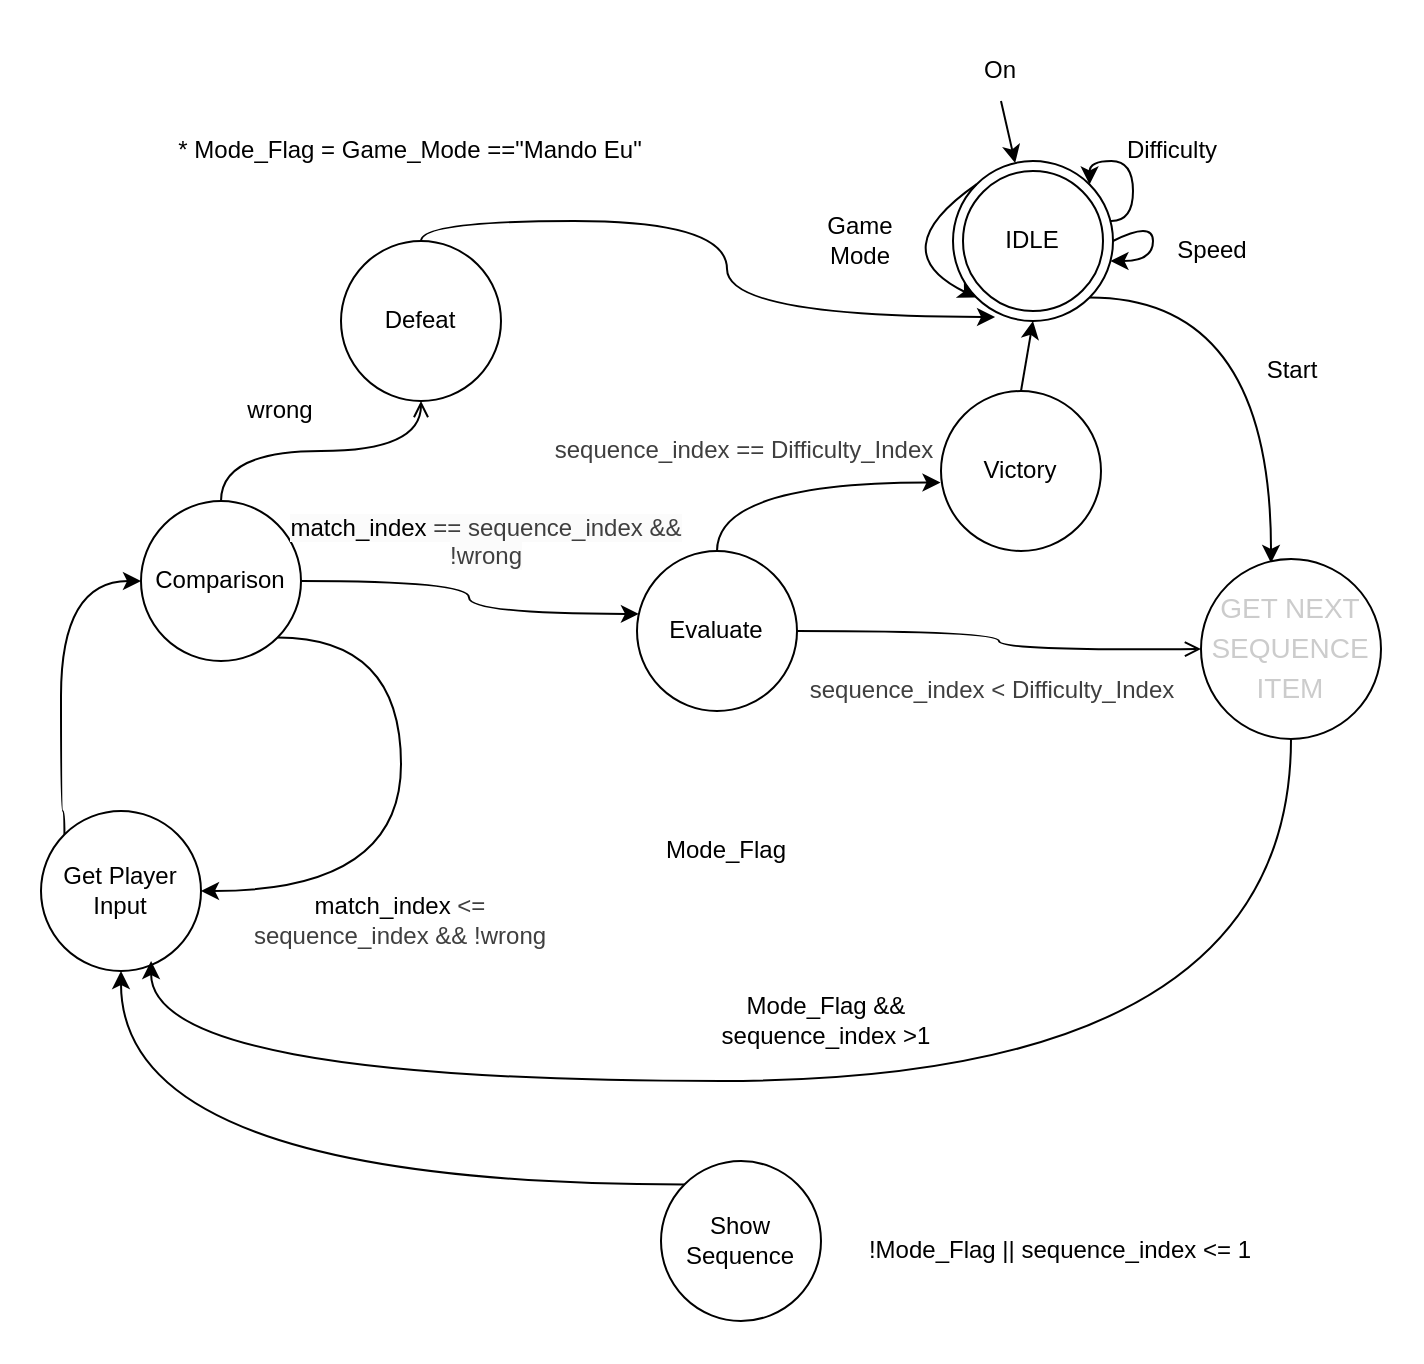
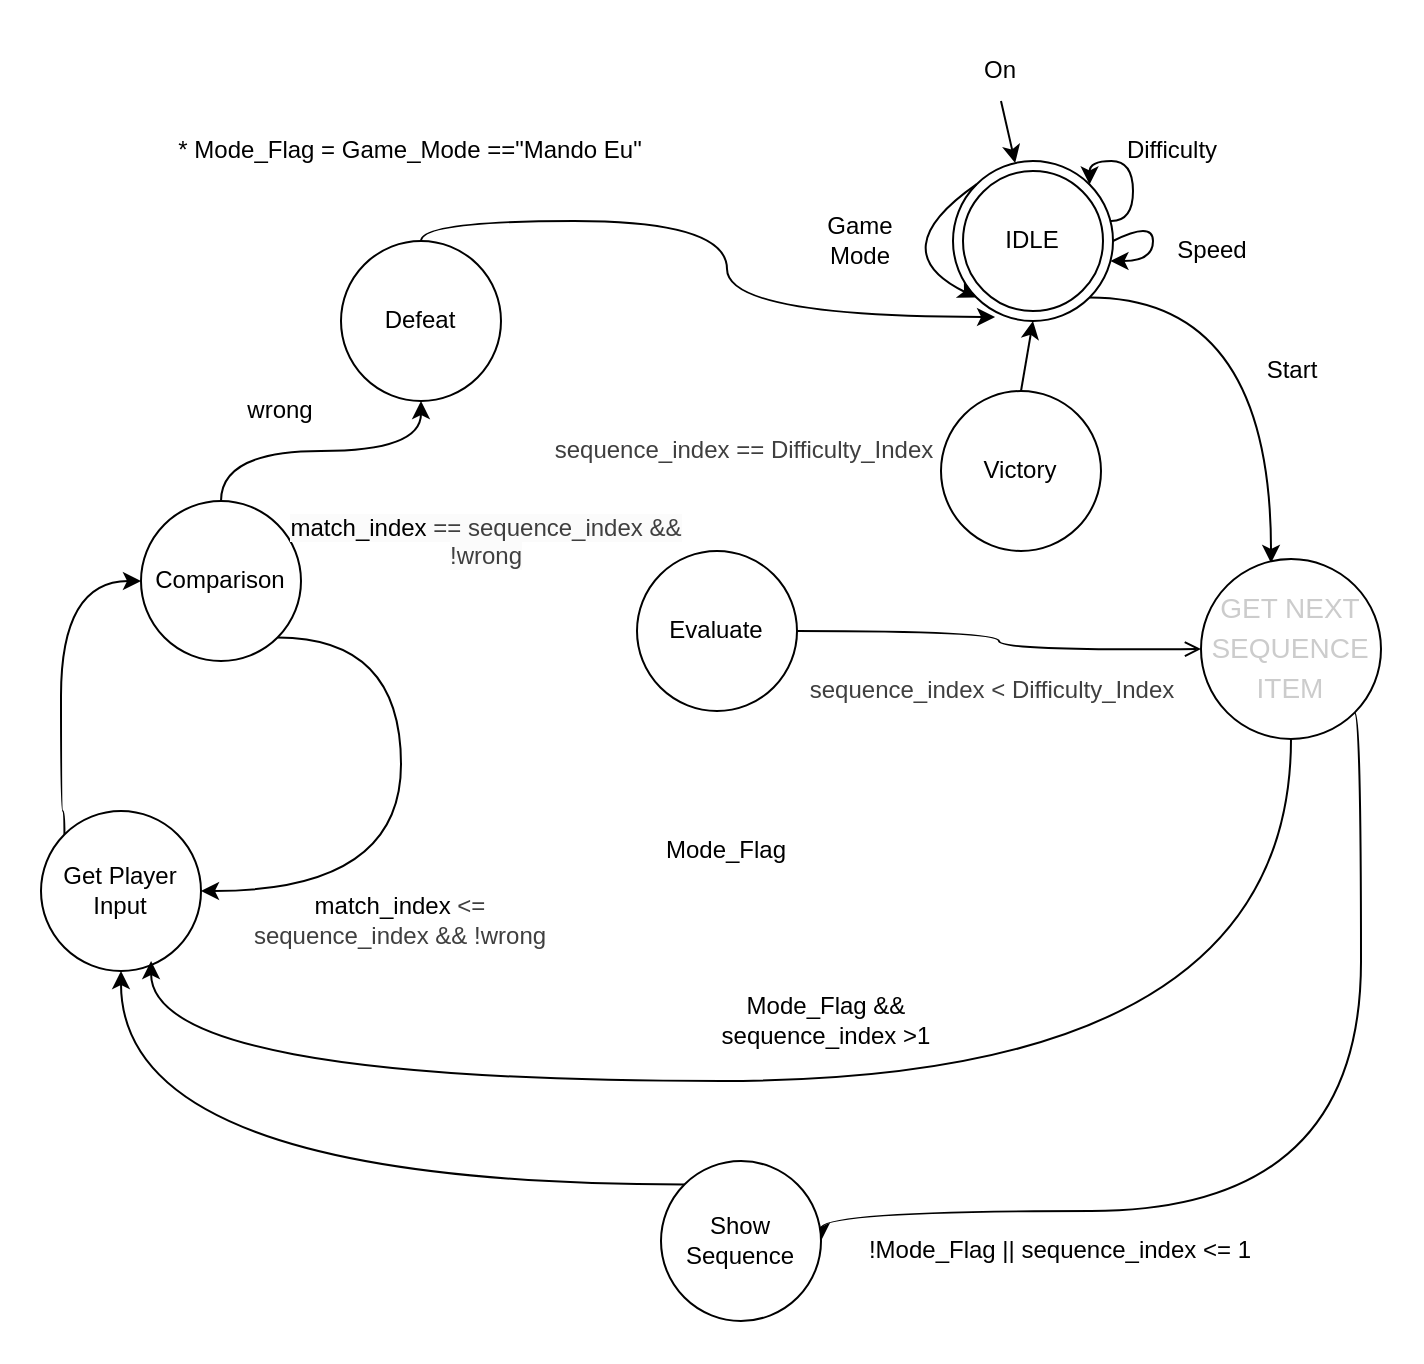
edge "Comparison" -> "Defeat": arrowhead open -> classic
edge "Evaluate" -> "Victory": removed
edge "Comparison" -> "Evaluate": removed
edge "GET NEXT SEQUENCE ITEM" -> "Show Sequence": added
